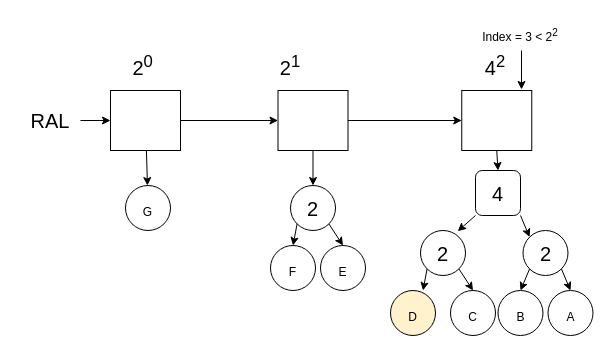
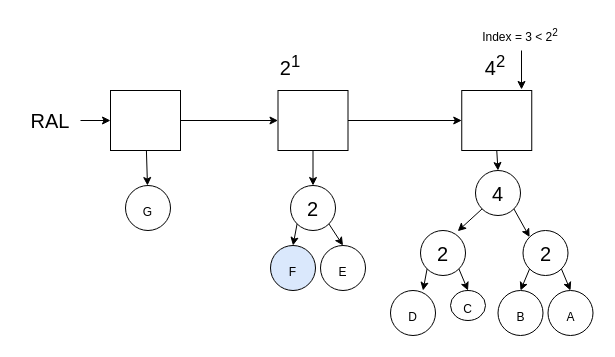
node "20": removed
node "4": shape rounded rectangle -> ellipse
node "F": fillcolor #ffffff -> #dae8fc
node "D": fillcolor #fff2cc -> #ffffff
node "C": size 45x45 -> 35x30
